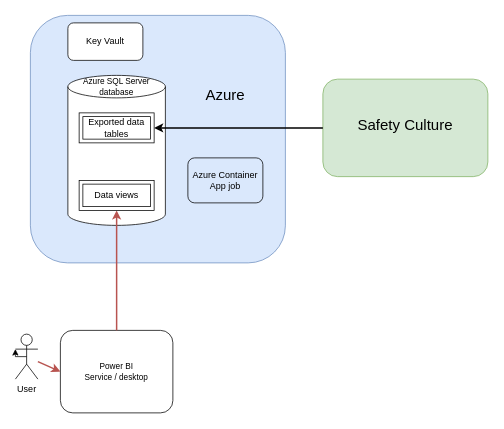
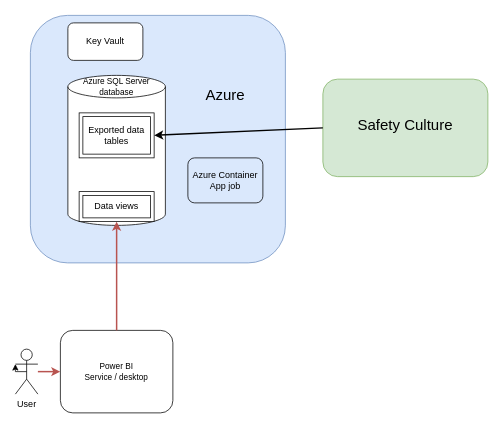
node "Exported data tables": size 75x30 -> 75x45
node "Data views": moved (117, 195) -> (117, 207)
node "User": moved (27, 357) -> (27, 372)
